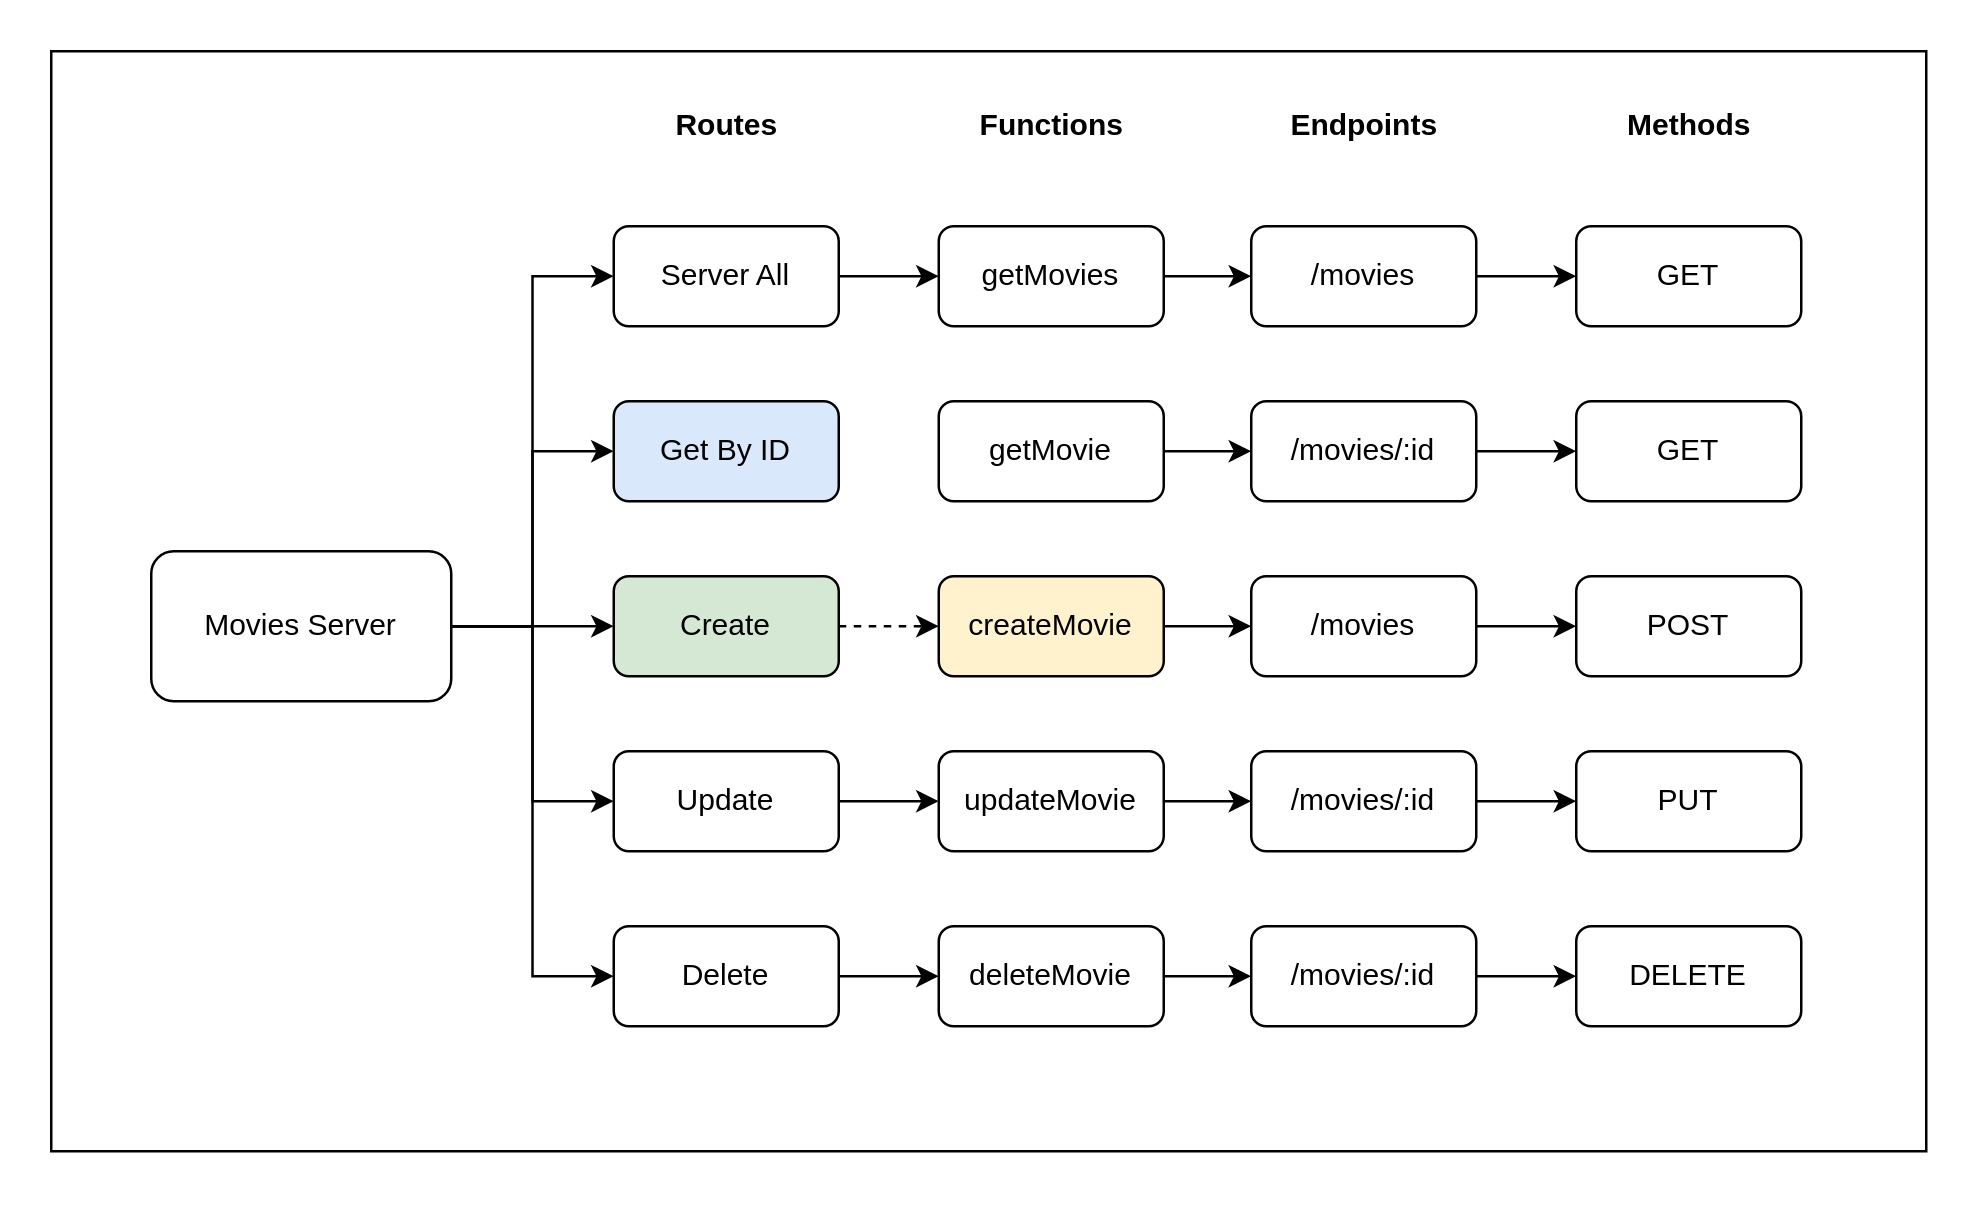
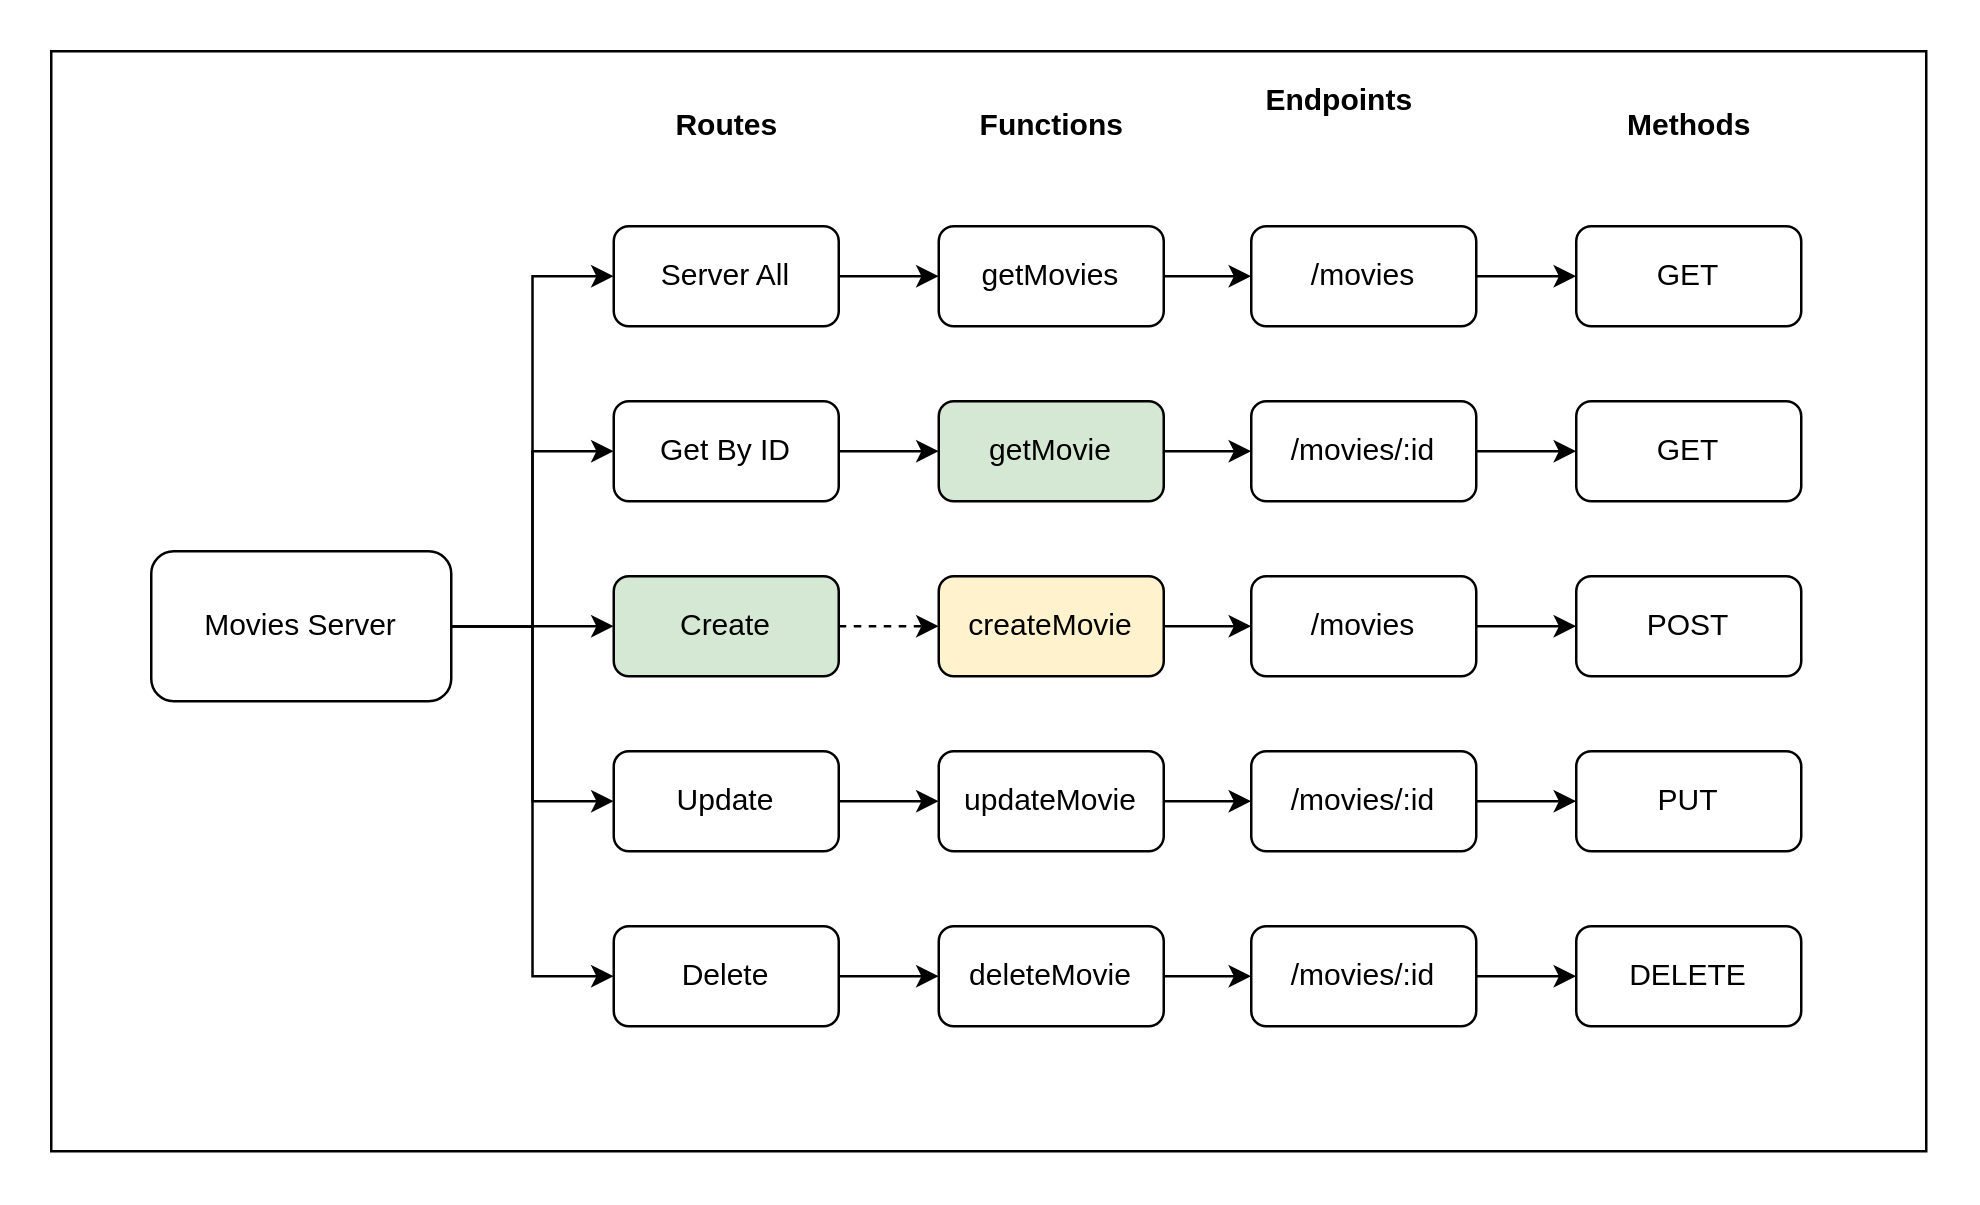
node "Endpoints": moved (1364, 126) -> (1339, 101)
node "Get By ID": fillcolor #dae8fc -> #ffffff
edge "Get By ID" -> "getMovie": added
node "getMovie": fillcolor #ffffff -> #d5e8d4
